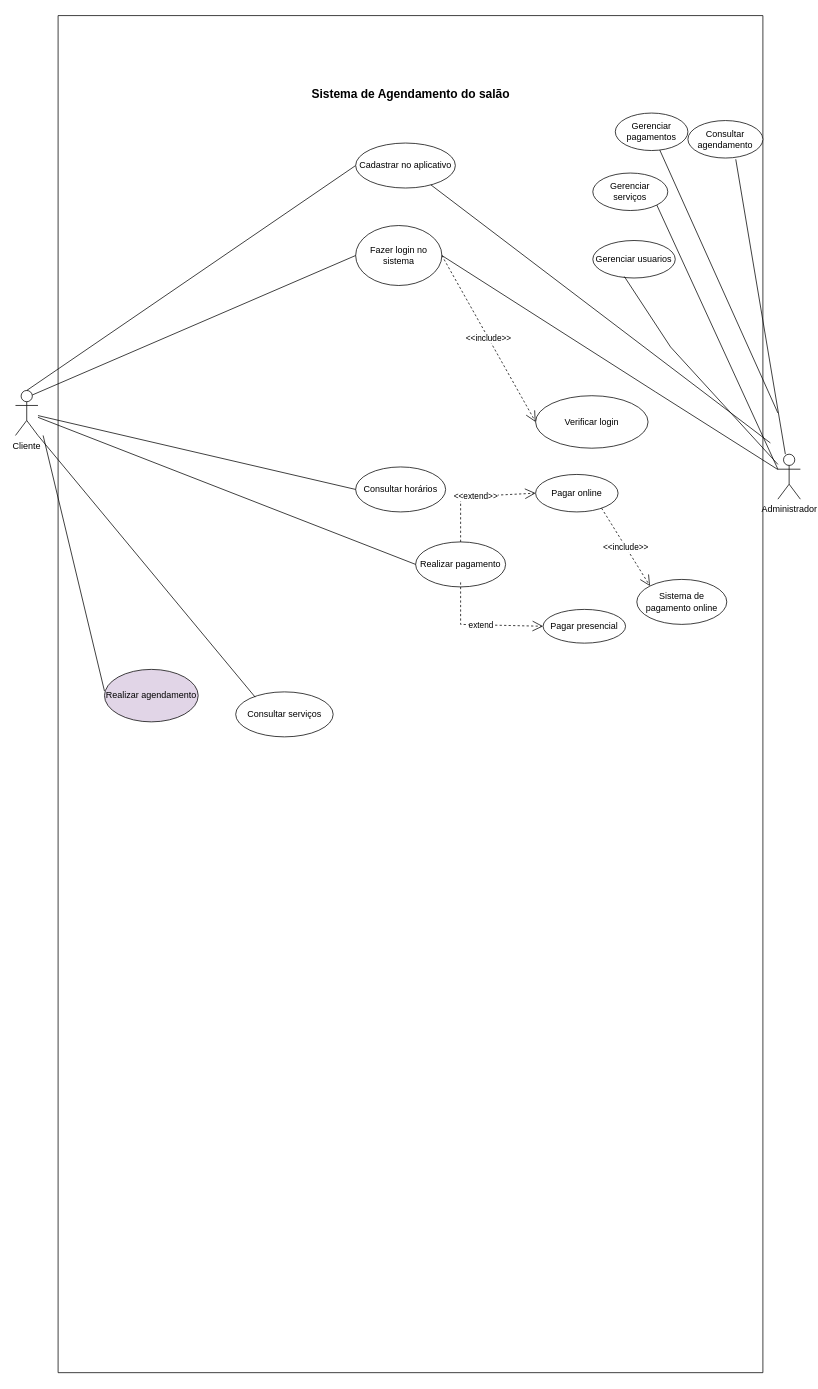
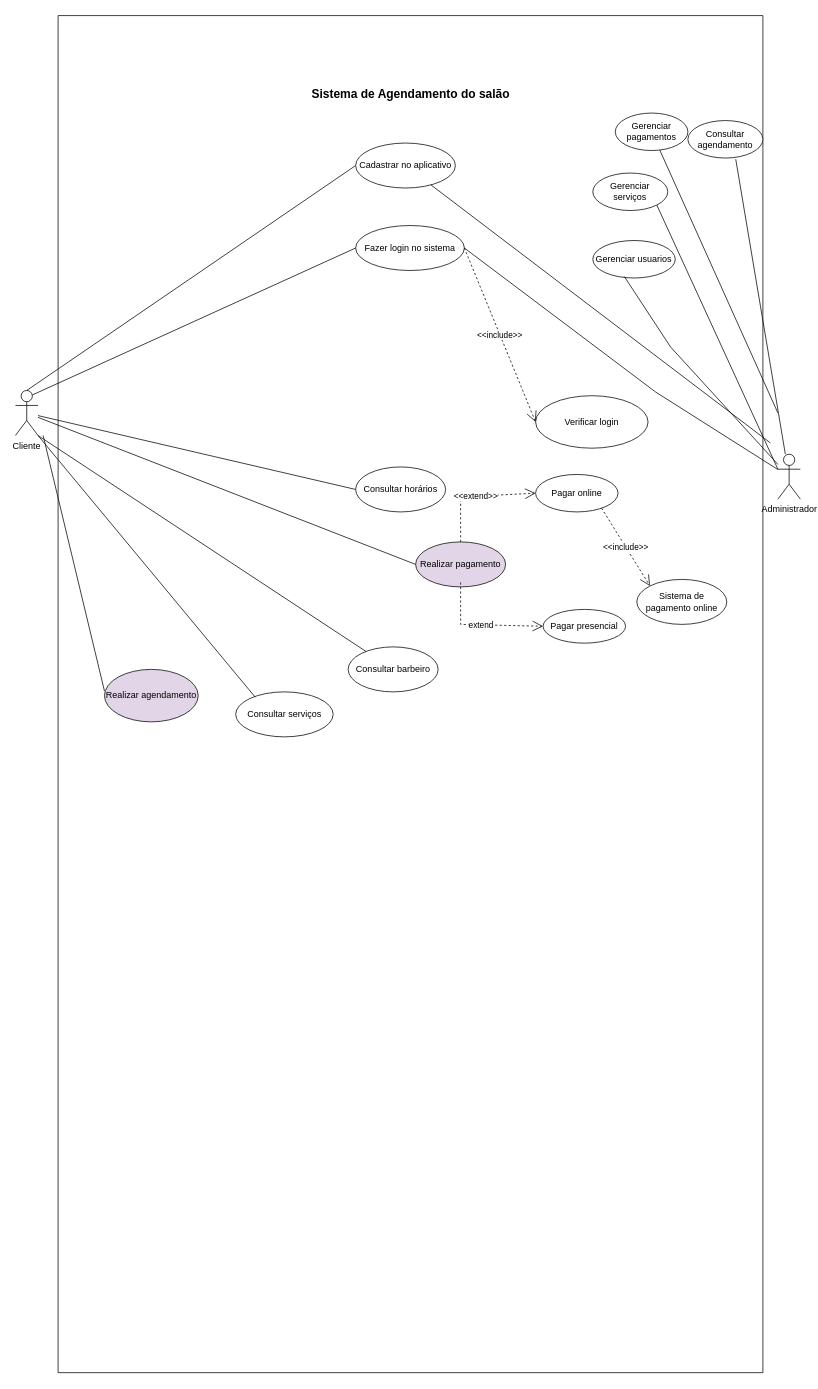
node "Fazer login no sistema": size 86x60 -> 109x45
edge "Cliente" -- "Consultar barbeiro": added
node "Realizar pagamento": fillcolor #ffffff -> #e1d5e7
node "Consultar barbeiro": added
